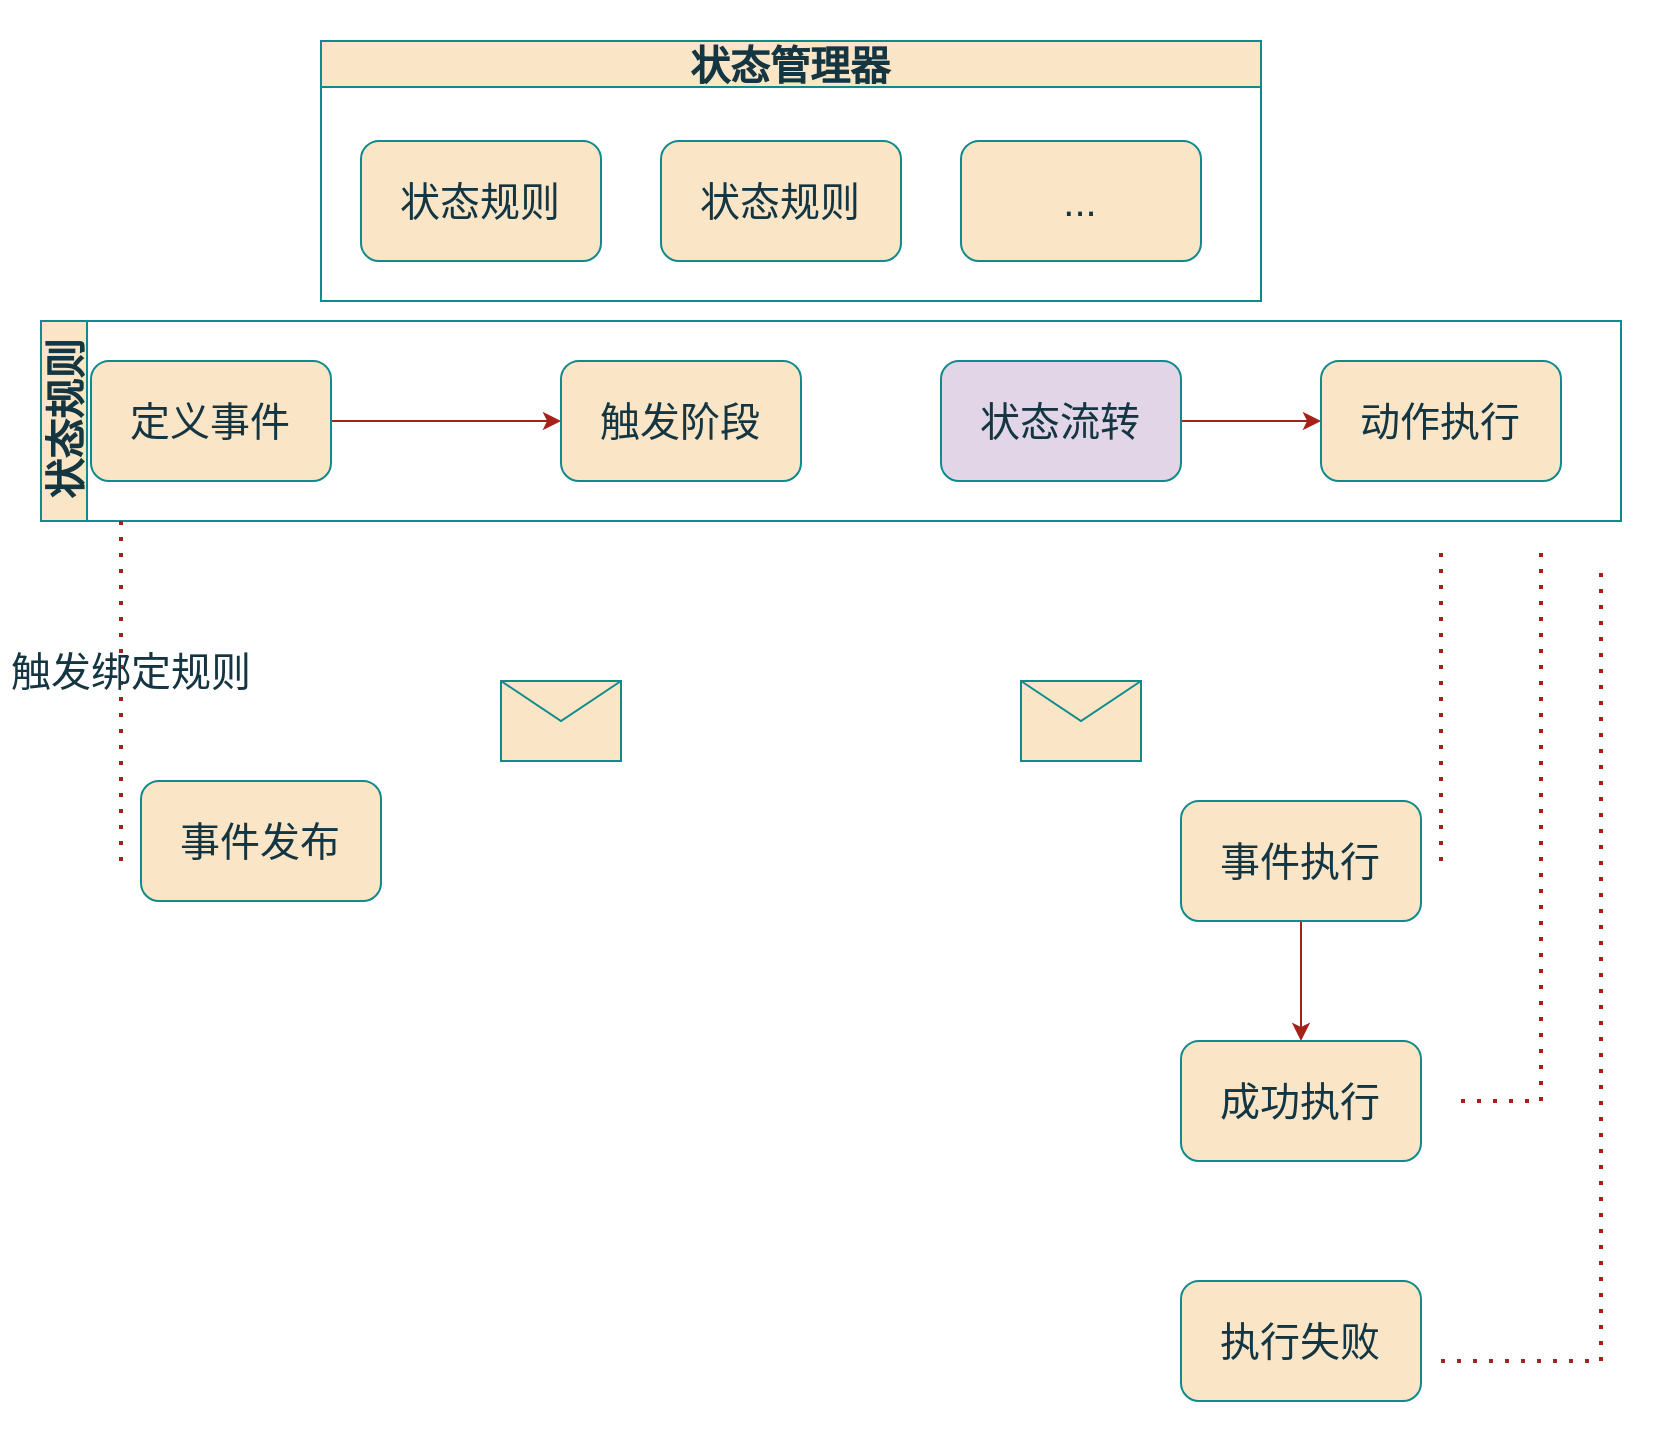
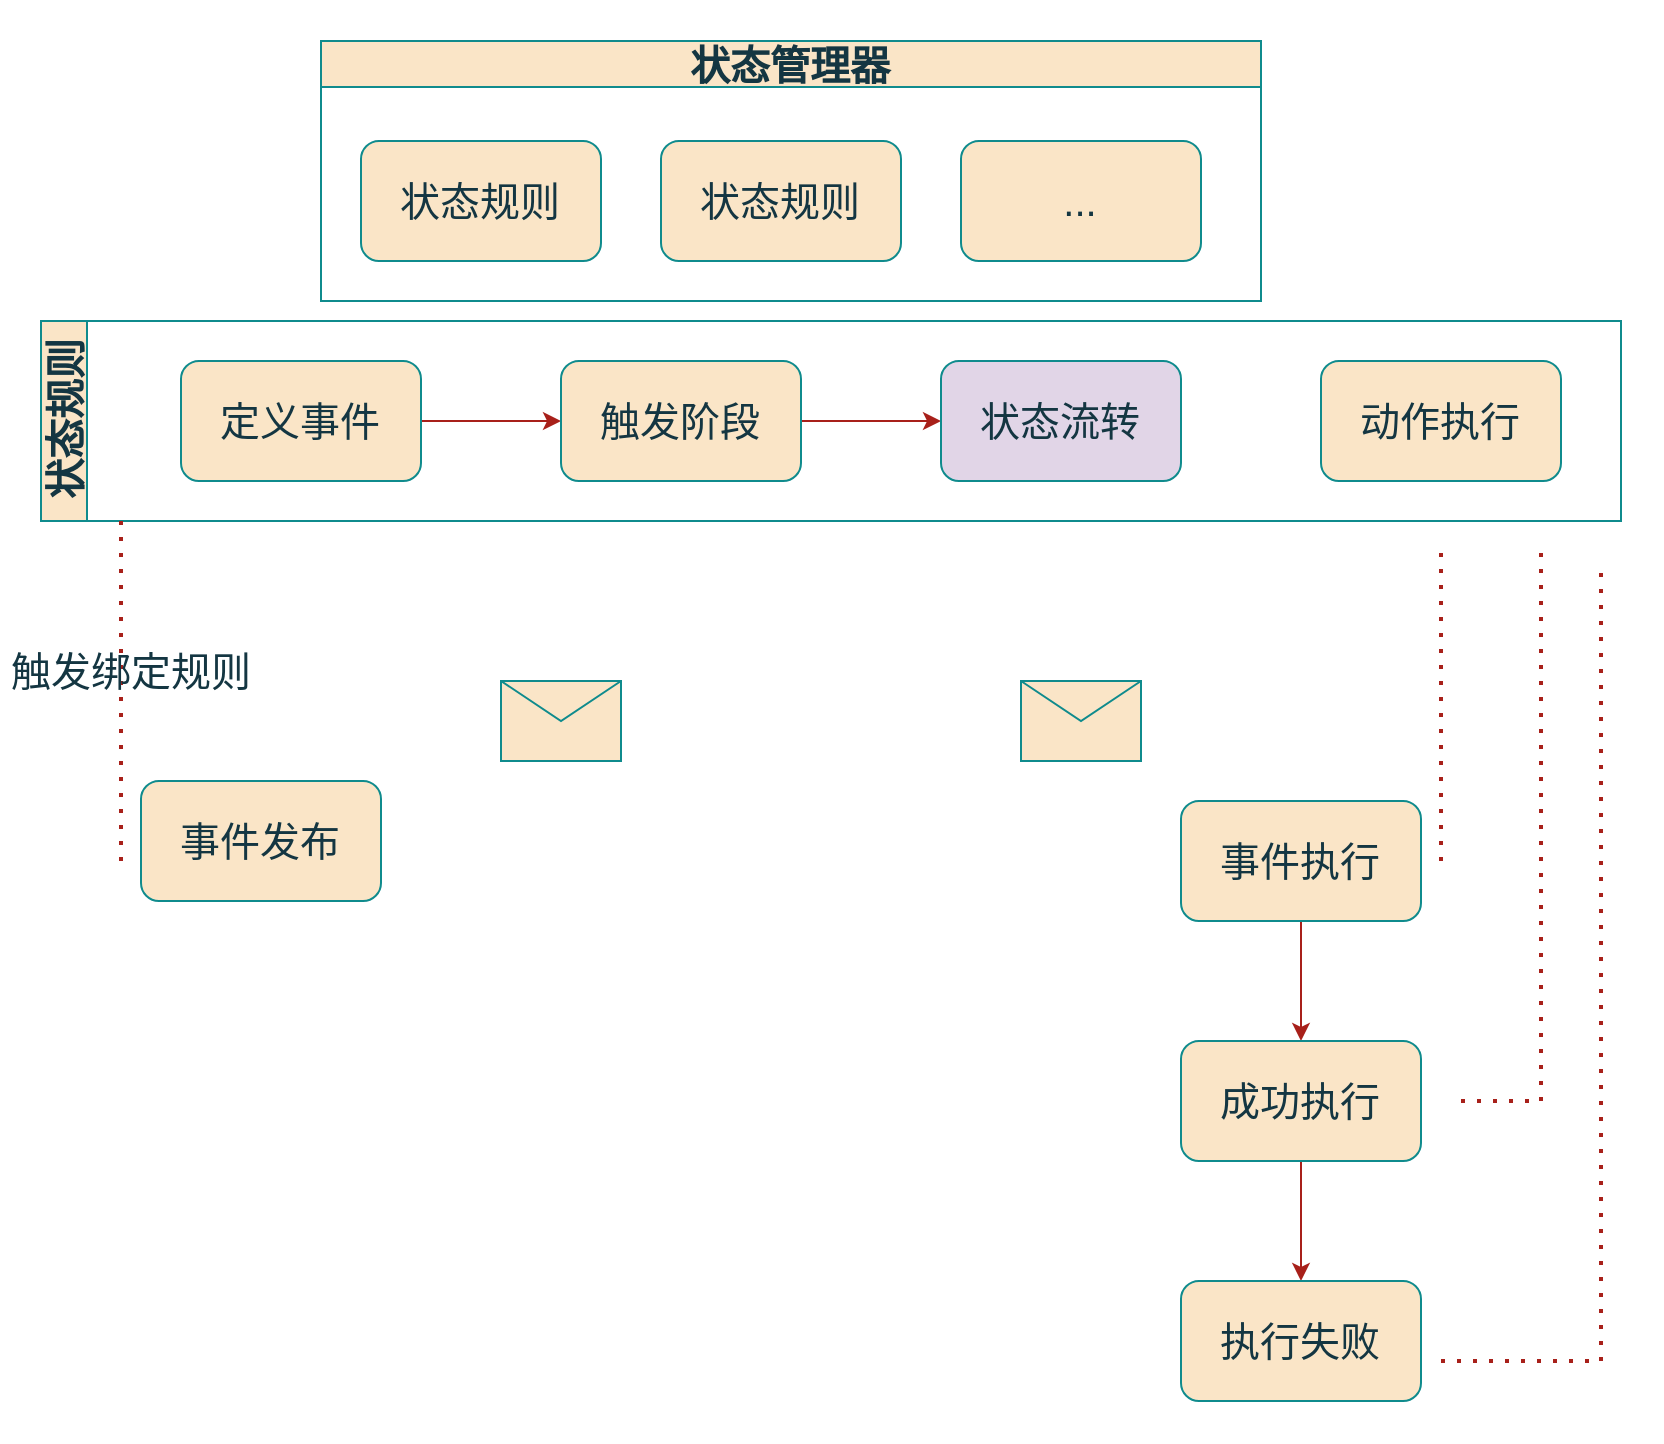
node "定义事件": moved (211, 421) -> (301, 421)
edge "触发阶段" -> "状态流转": added
edge "状态流转" -> "动作执行": removed
edge "成功执行" -> "执行失败": added
